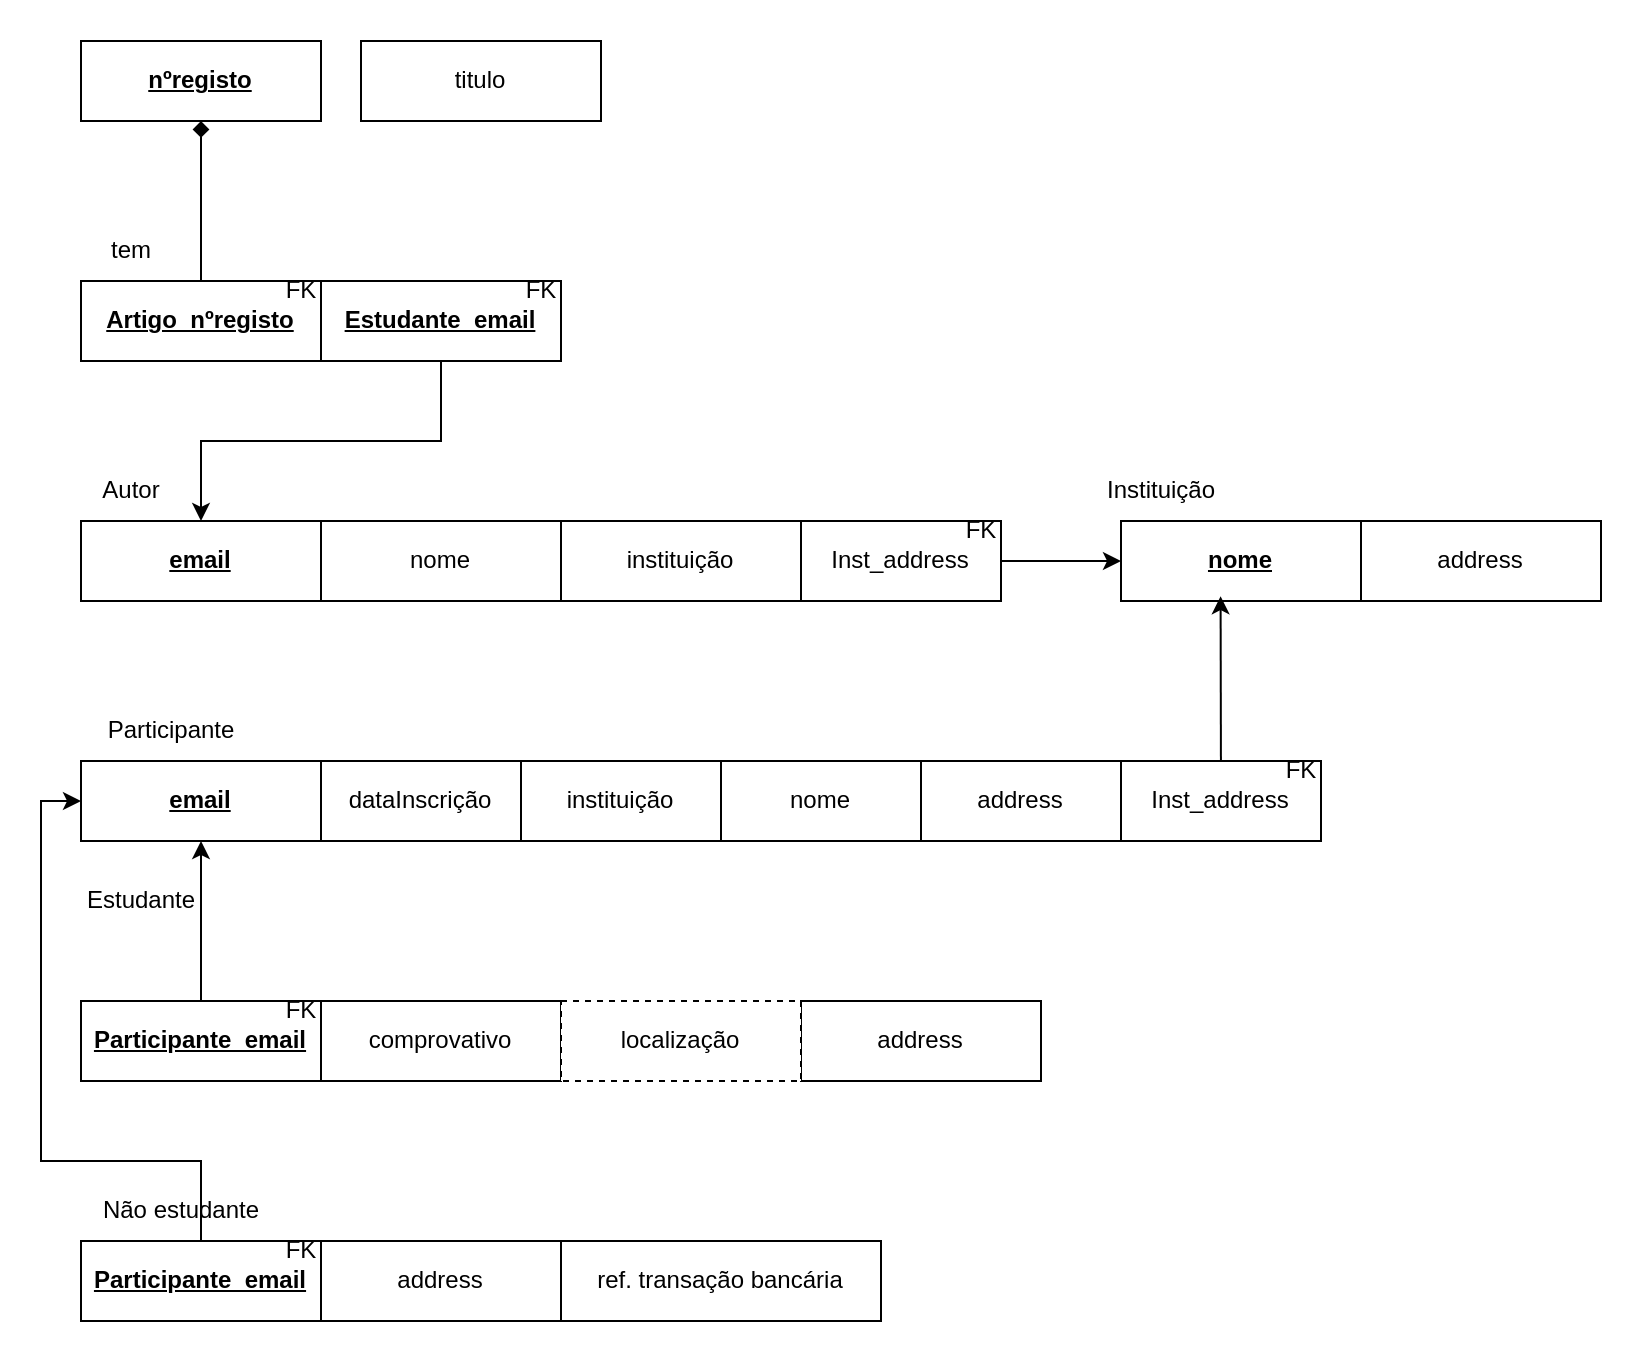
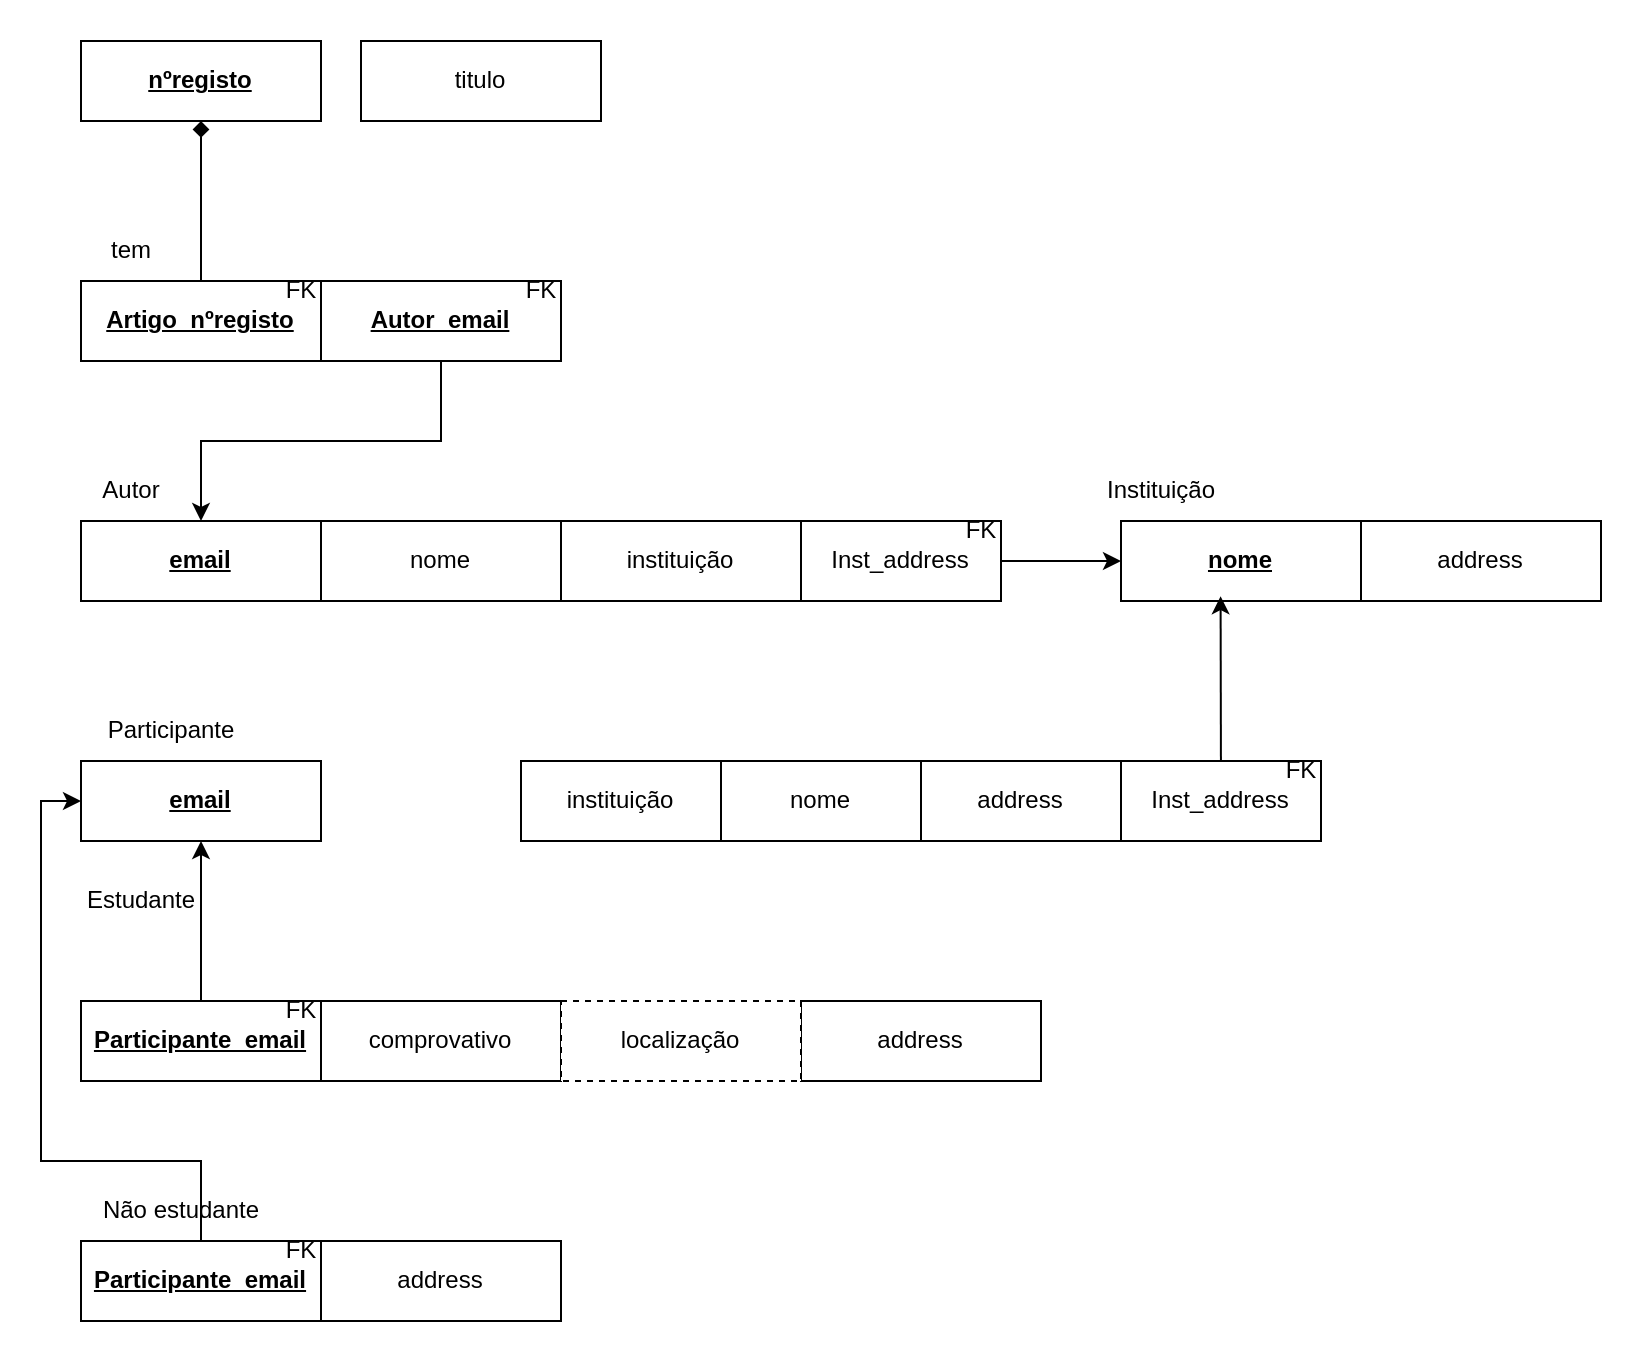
node "Estudante_email": label "Estudante_email" -> "Autor_email"
node "dataInscrição": removed
node "ref. transação bancária": removed
